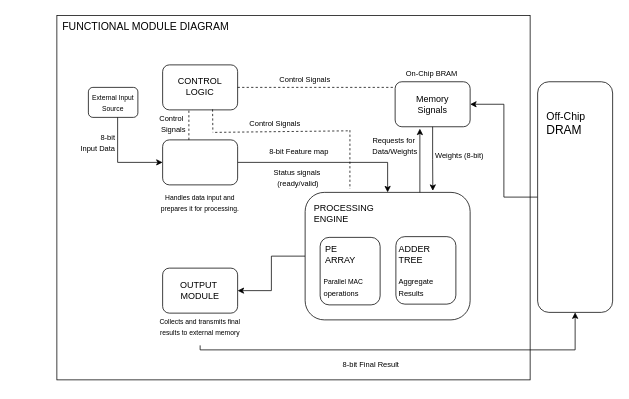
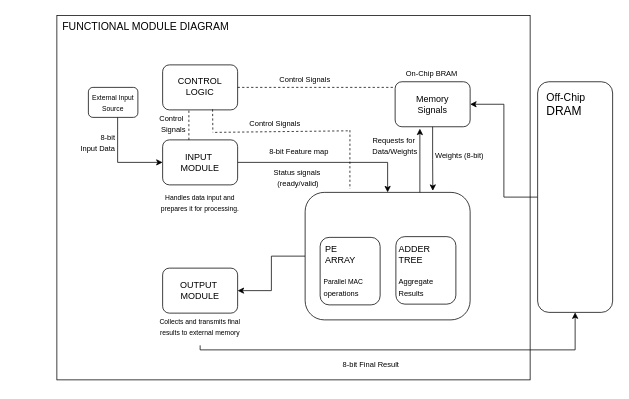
node "Off-Chip DRAM": moved (575, 123) -> (575, 104)
node "INPUT MODULE": added
node "PROCESSING ENGINE": removed
